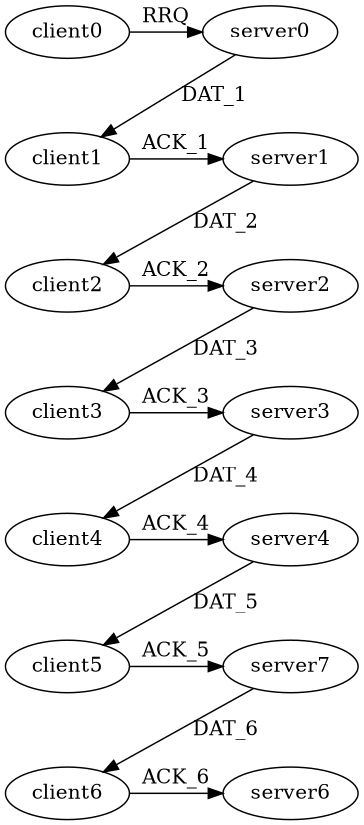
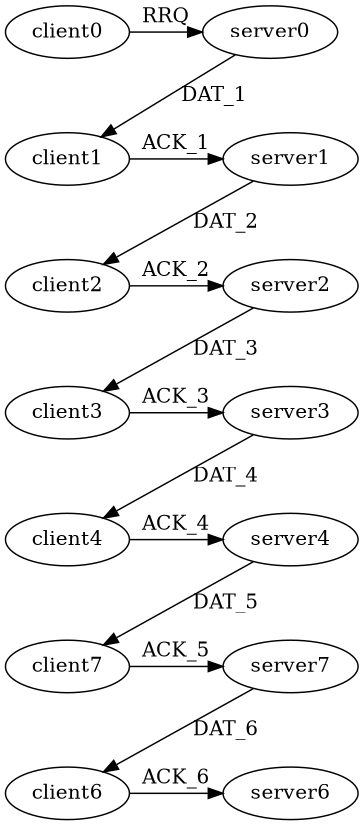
node "client5": label "client5" -> "client7"
